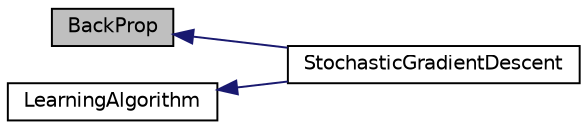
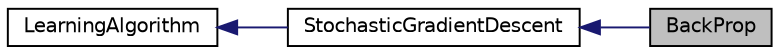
edge "StochasticGradientDescent" -> "BackProp": reversed
